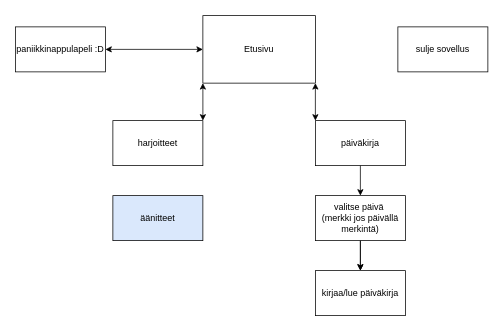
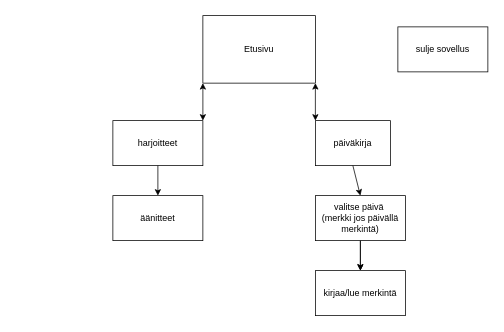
node "paniikkinappulapeli :D": removed
edge "paniikkinappulapeli :D" -- "Etusivu": removed
node "päiväkirja": size 90x45 -> 75x45
edge "harjoitteet" -> "äänitteet": added
node "äänitteet": fillcolor #dae8fc -> #ffffff
node "kirjaa/lue päiväkirja": label "kirjaa/lue päiväkirja" -> "kirjaa/lue merkintä"
